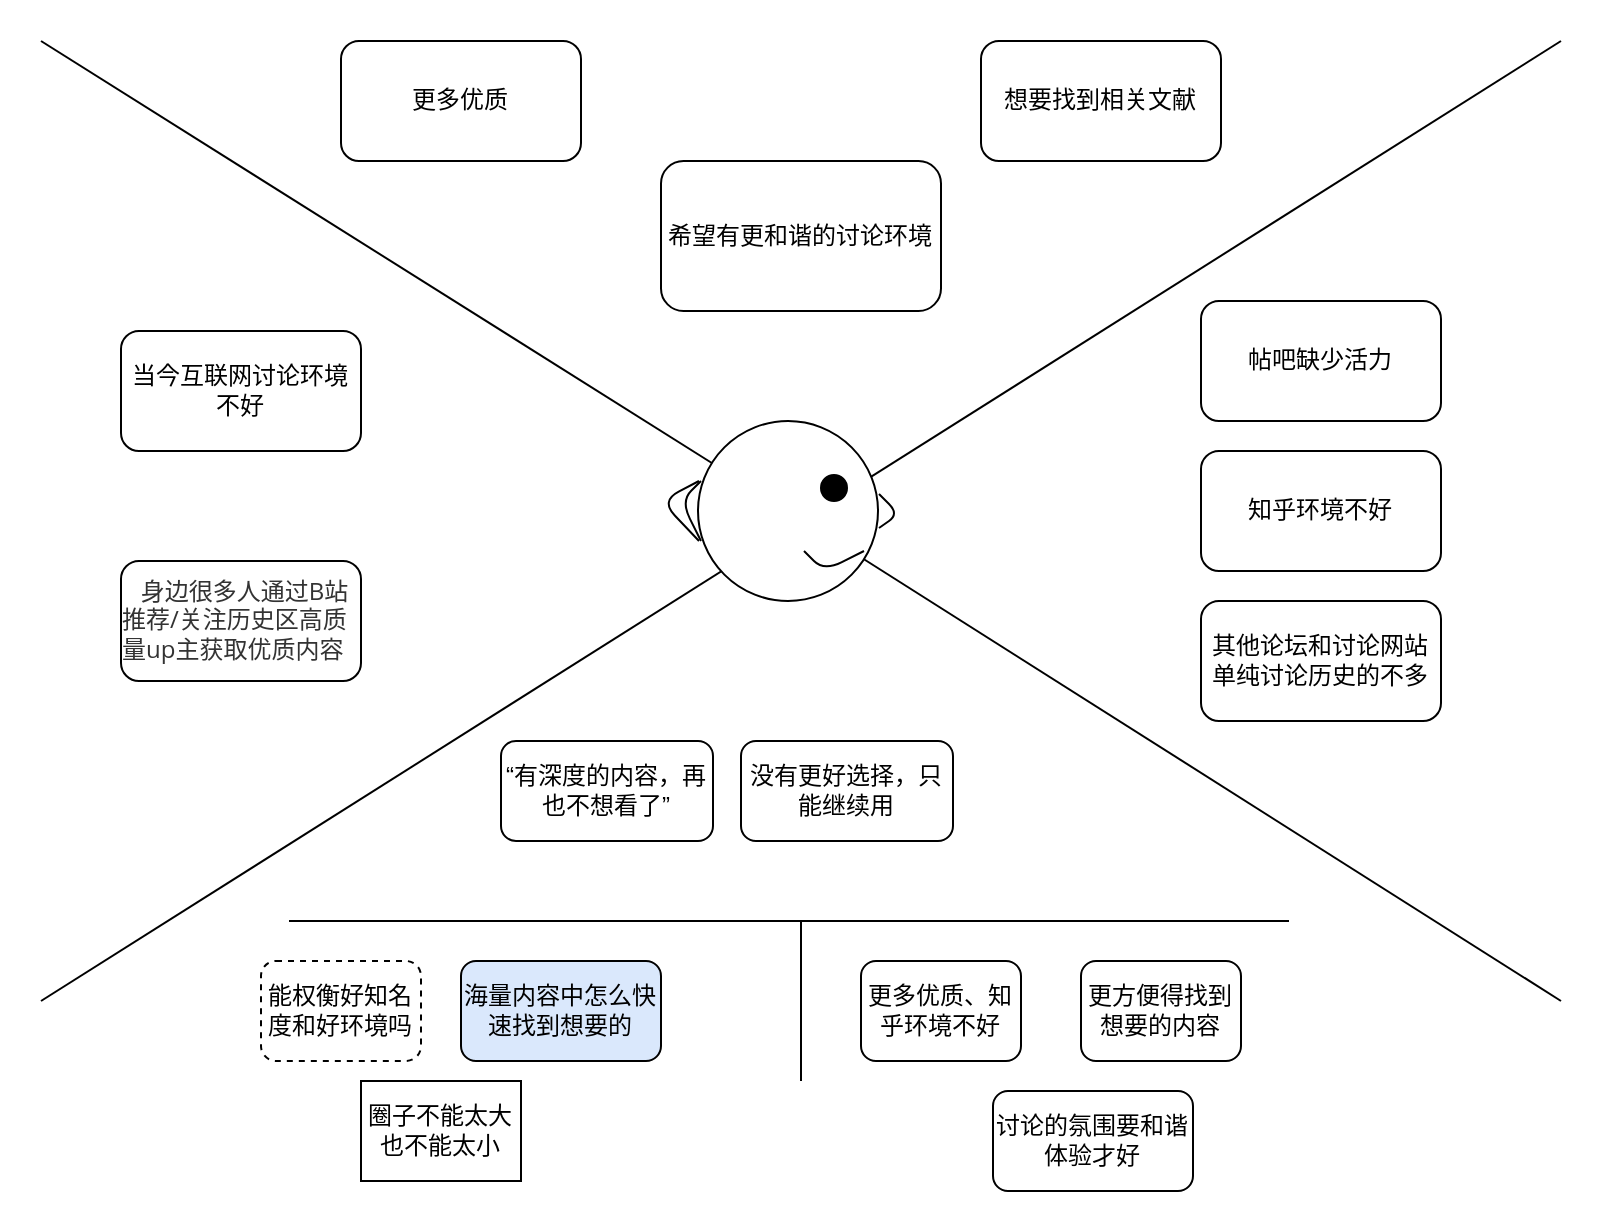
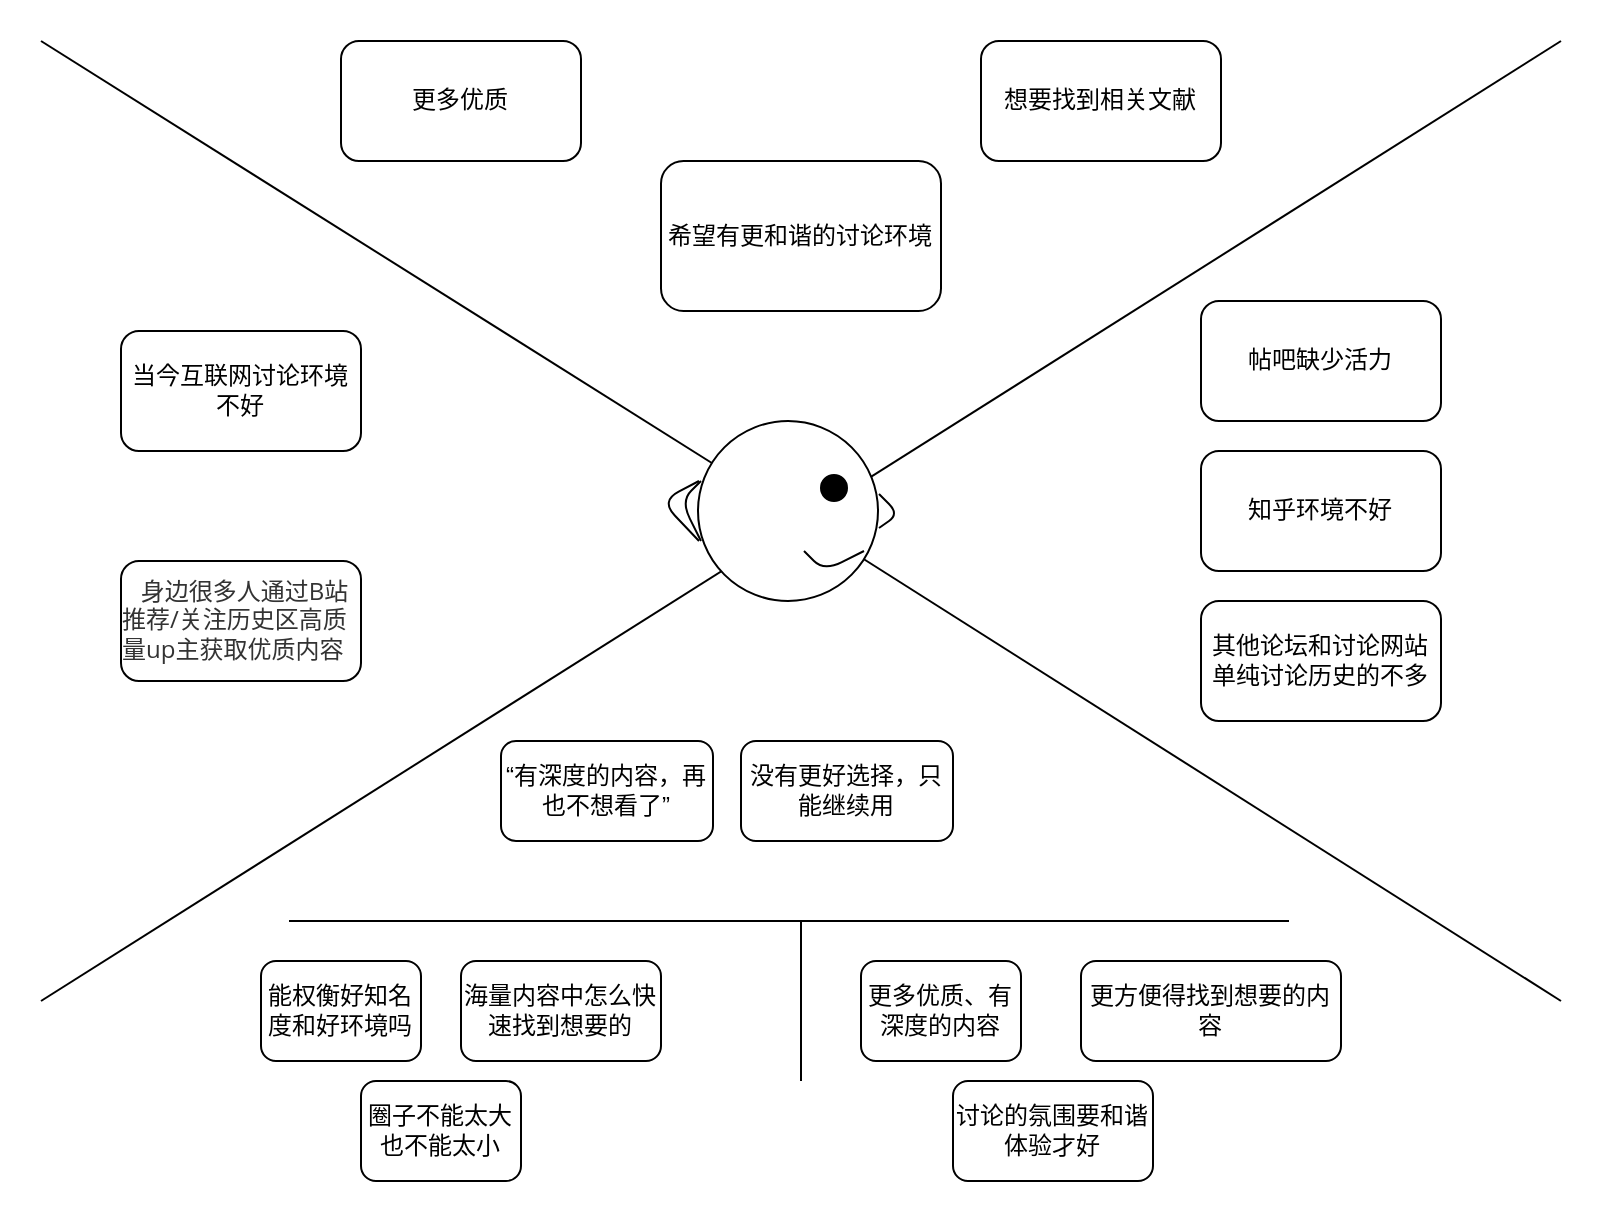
node "能权衡好知名度和好环境吗": style dashed -> solid
node "海量内容中怎么快速找到想要的": fillcolor #dae8fc -> #ffffff
node "更多优质、知乎环境不好": label "更多优质、知乎环境不好" -> "更多优质、有深度的内容"
node "更方便得找到想要的内容": size 160x100 -> 260x100
node "圈子不能太大也不能太小": shape rectangle -> rounded rectangle
node "讨论的氛围要和谐体验才好": moved (1093, 1141) -> (1053, 1131)
